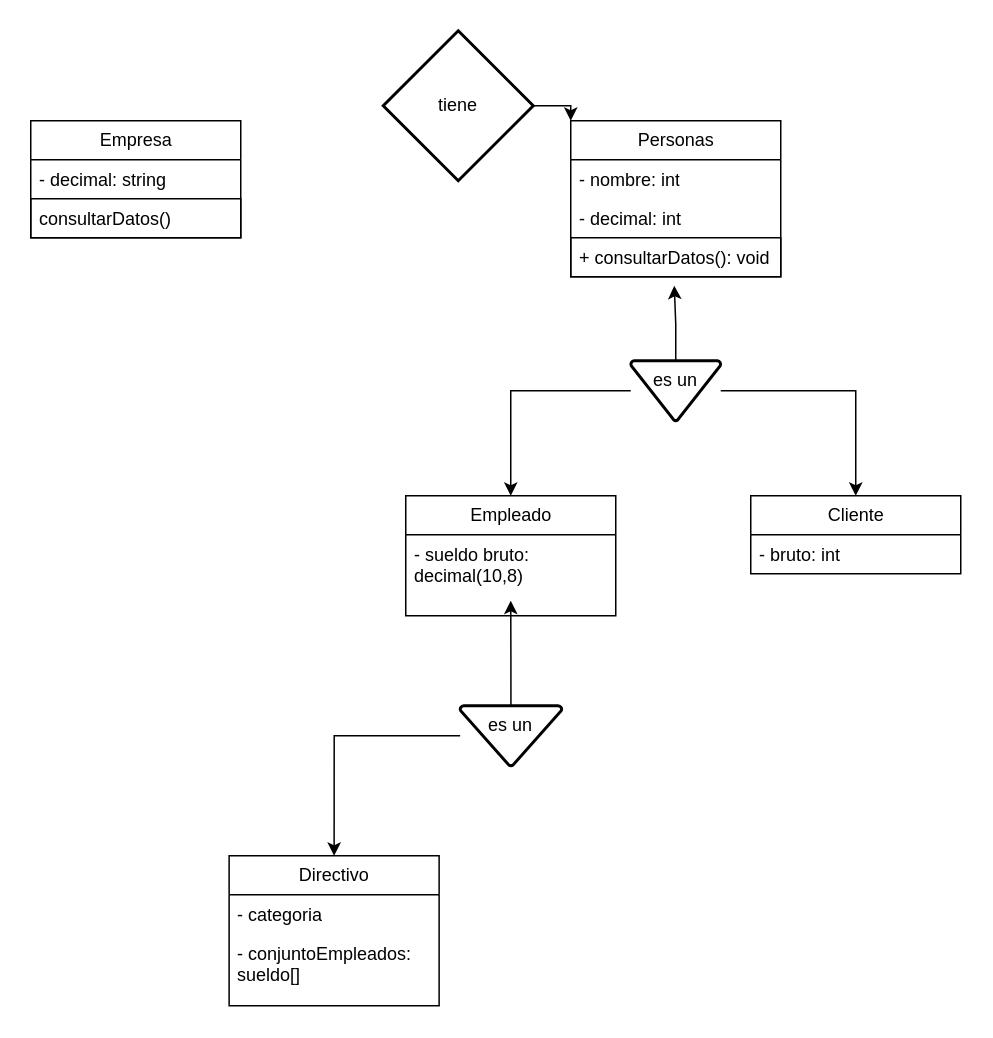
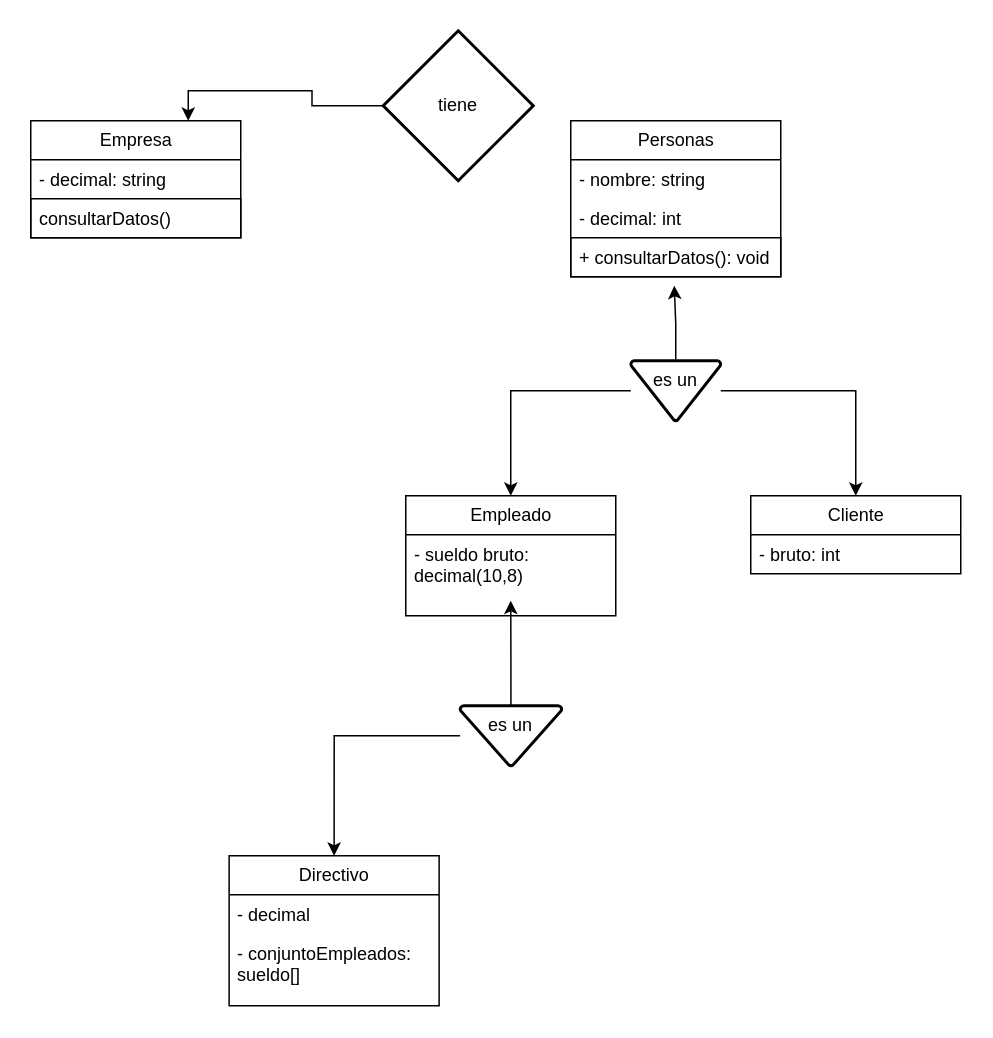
edge "tiene" -> "Empresa": added
edge "tiene" -> "Personas": removed
node "- nombre: int": label "- nombre: int" -> "- nombre: string"
node "- categoria": label "- categoria" -> "- decimal"
